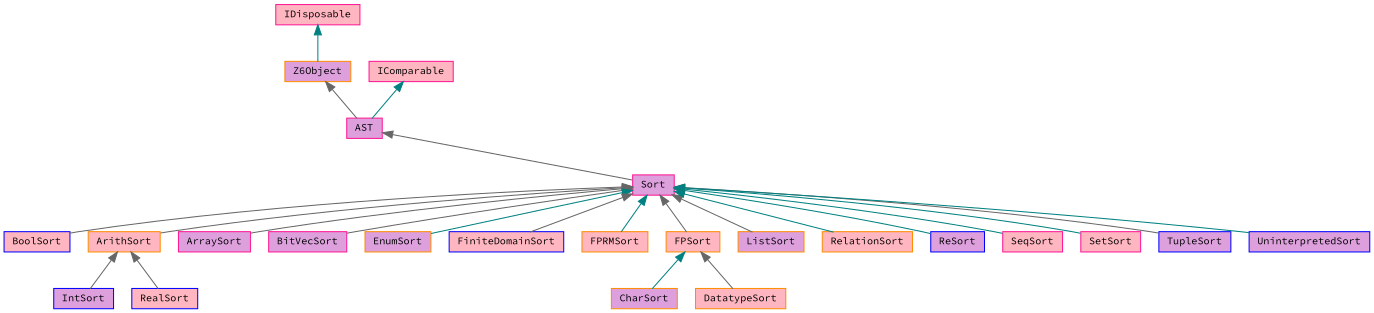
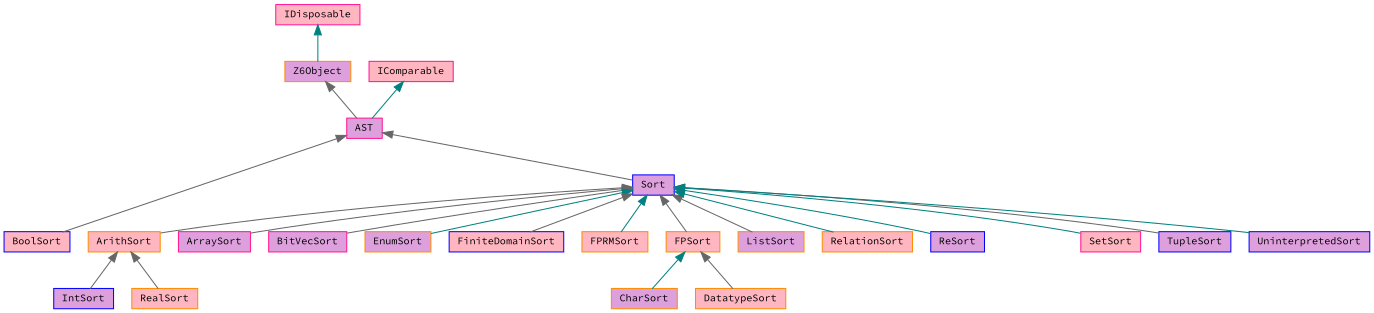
node "Sort": color deeppink -> blue
edge "BoolSort" -> "Sort": now "BoolSort" -> "AST"
node "SeqSort": removed
node "RealSort": color blue -> darkorange
